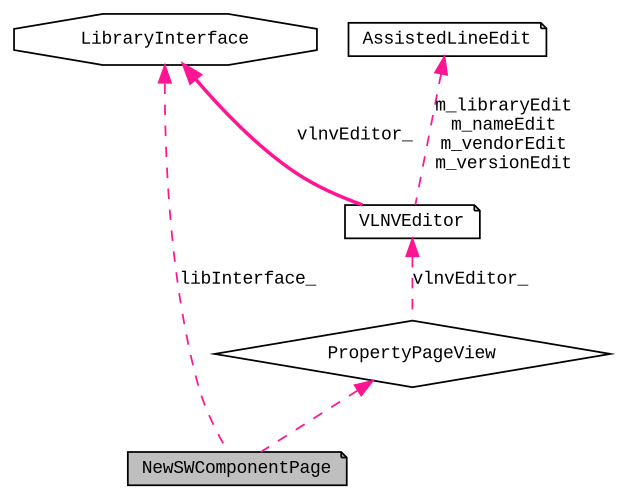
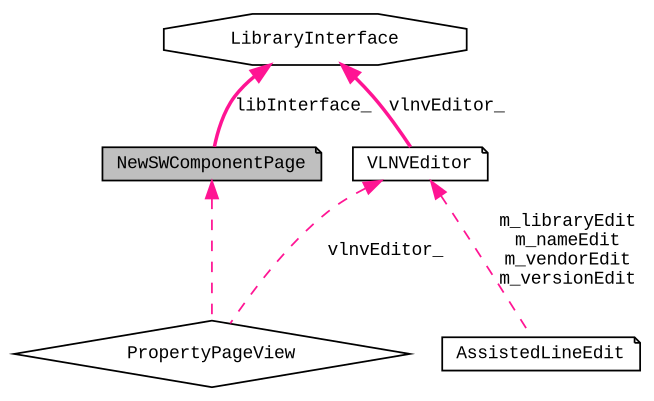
edge "VLNVEditor" -> "AssistedLineEdit": reversed
edge "NewSWComponentPage" -> "LibraryInterface": style dashed -> bold
edge "NewSWComponentPage" -> "PropertyPageView": reversed
